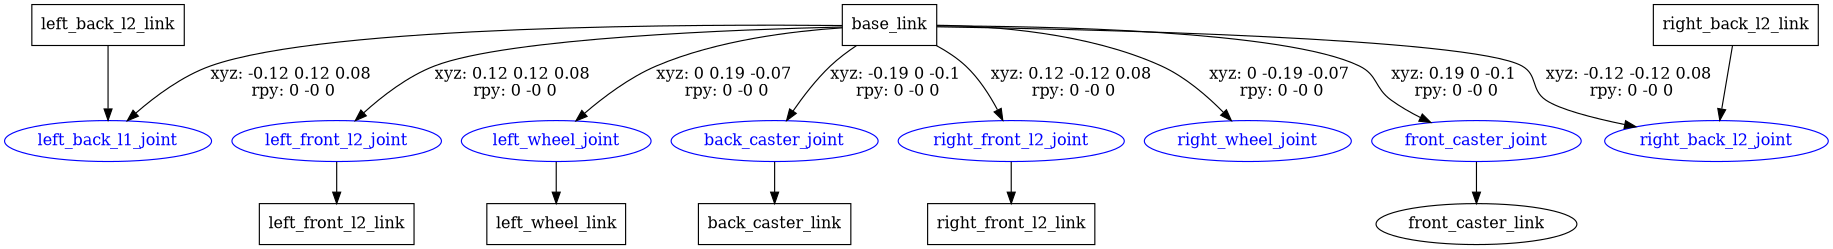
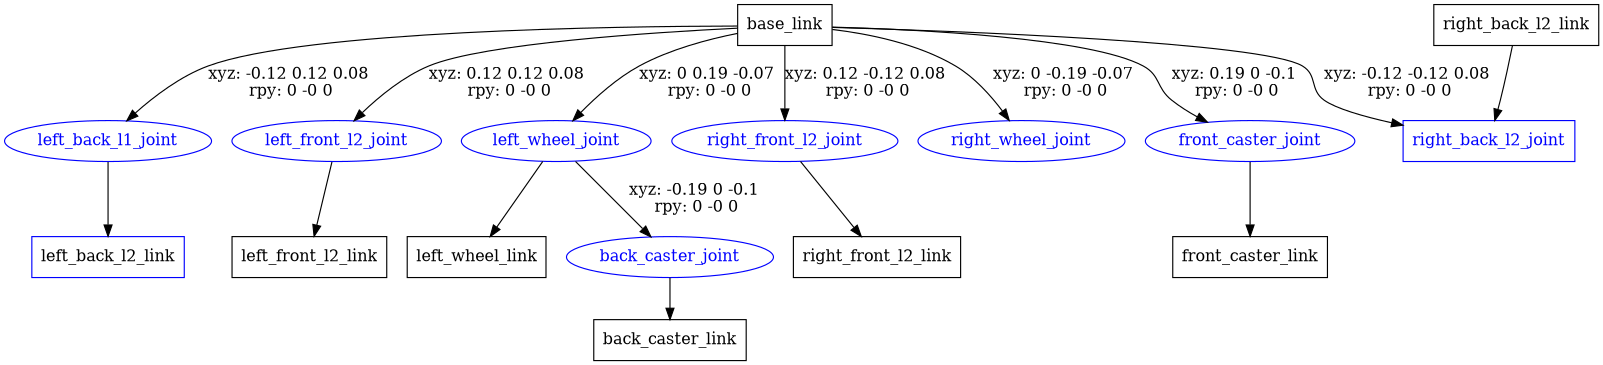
node "left_back_l2_link": color black -> blue
edge "base_link" -> "back_caster_joint": now "left_wheel_joint" -> "back_caster_joint"
edge "left_back_l2_link" -> "left_back_l1_joint": reversed
node "right_back_l2_joint": shape ellipse -> box
node "front_caster_link": shape ellipse -> box
